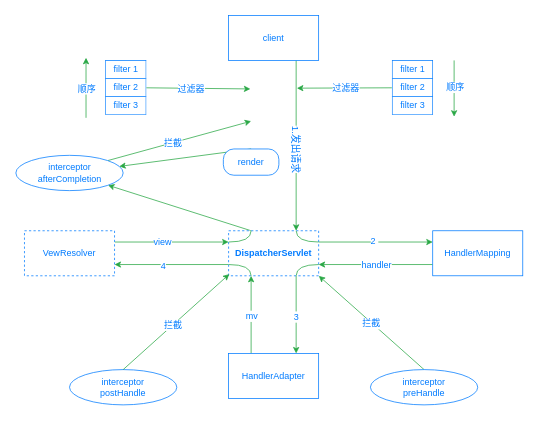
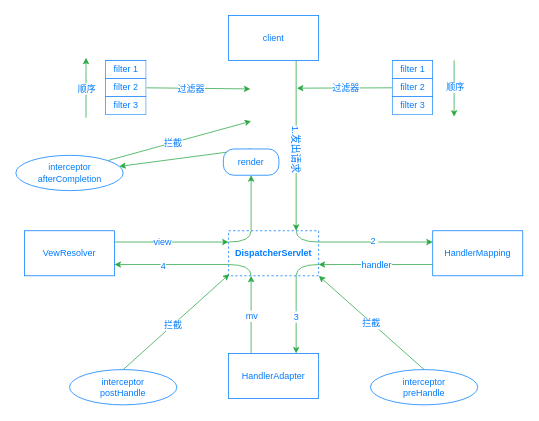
edge "DispatcherServlet" -> "interceptor afterCompletion": now "DispatcherServlet" -> "render"
node "VewResolver": style dashed -> solid
